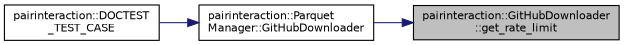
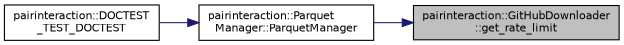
node "pairinteraction::DOCTEST _TEST_CASE": label "pairinteraction::DOCTEST _TEST_CASE" -> "pairinteraction::DOCTEST _TEST_DOCTEST"
node "pairinteraction::Parquet Manager::GitHubDownloader": label "pairinteraction::Parquet Manager::GitHubDownloader" -> "pairinteraction::Parquet Manager::ParquetManager"
